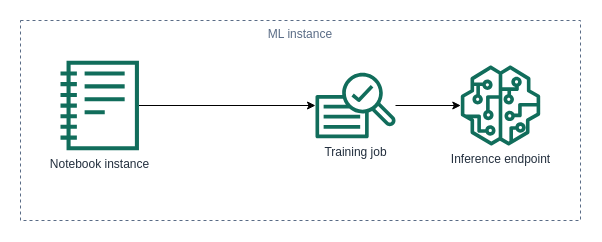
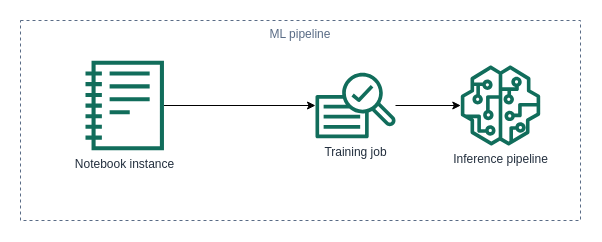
node "ML instance": label "ML instance" -> "ML pipeline"
node "Notebook instance": moved (100, 106) -> (125, 106)
node "Inference endpoint": label "Inference endpoint" -> "Inference pipeline"
